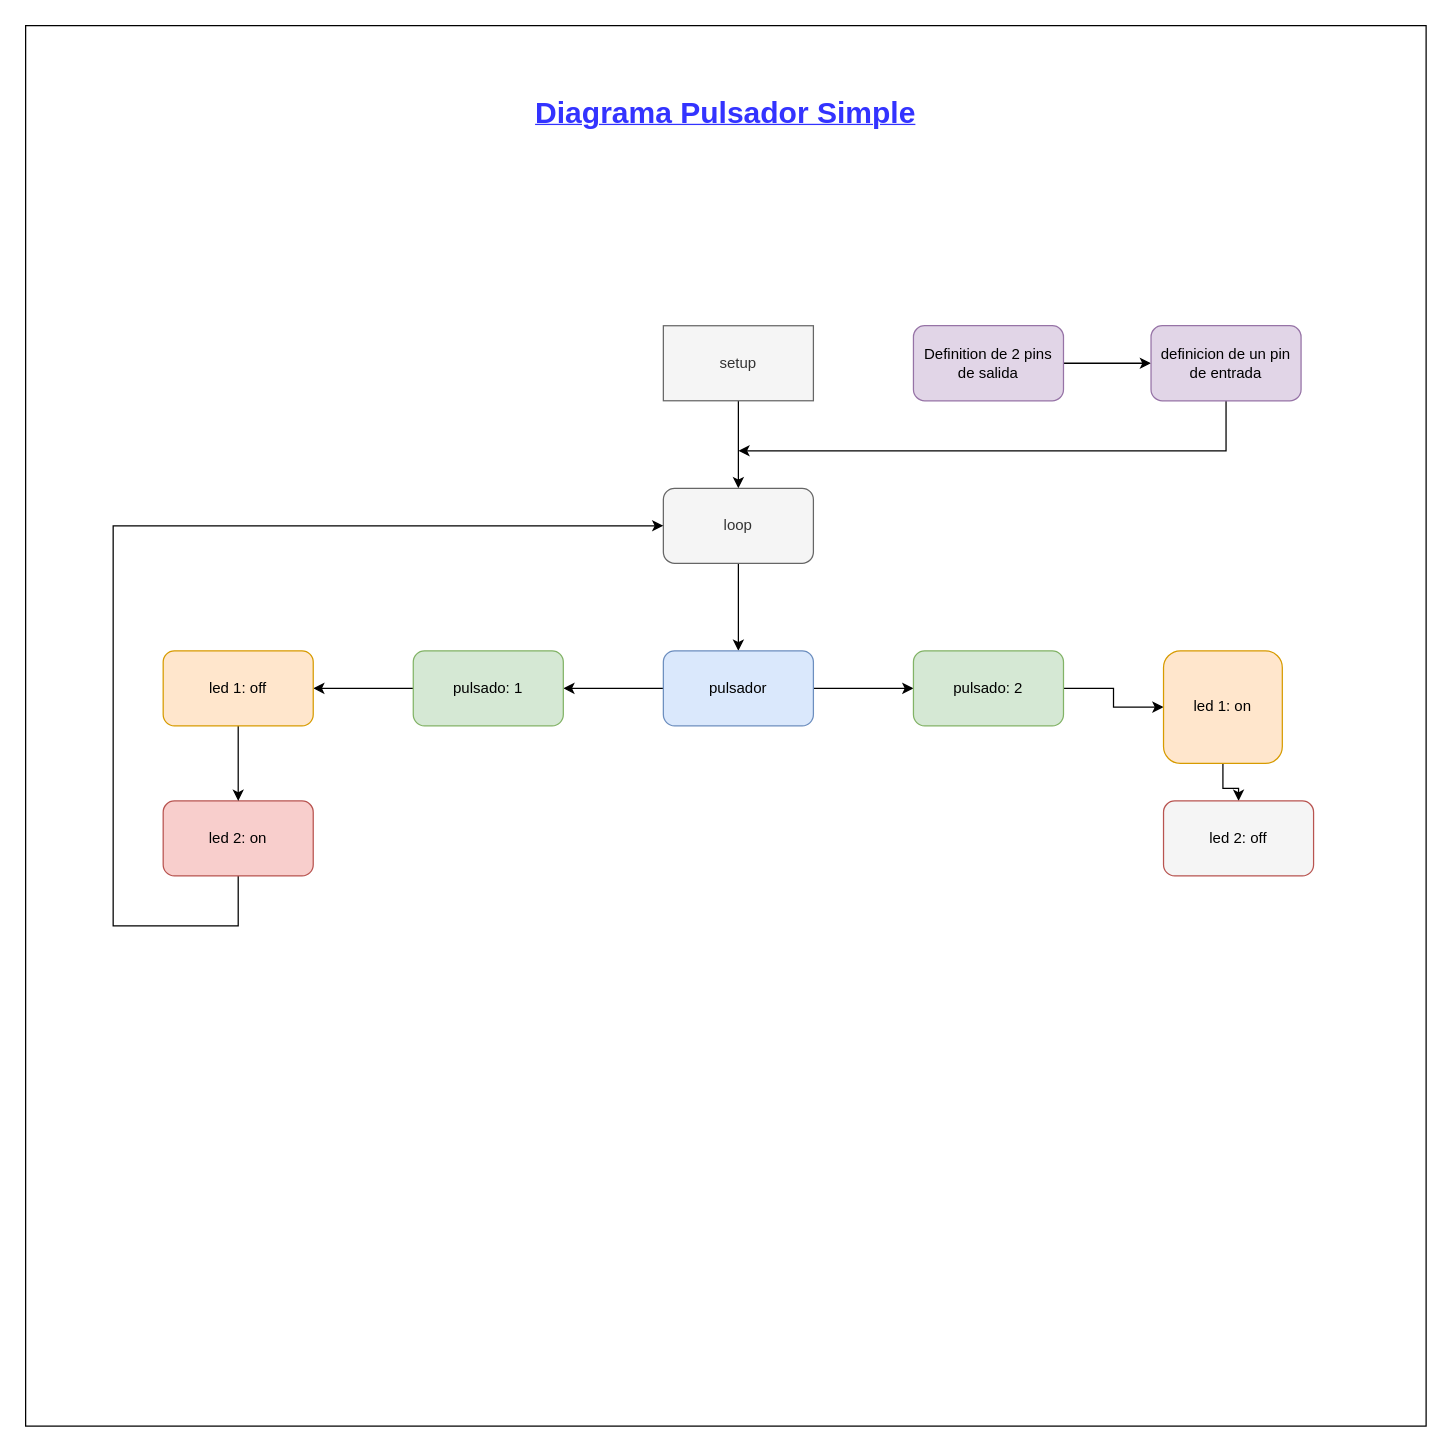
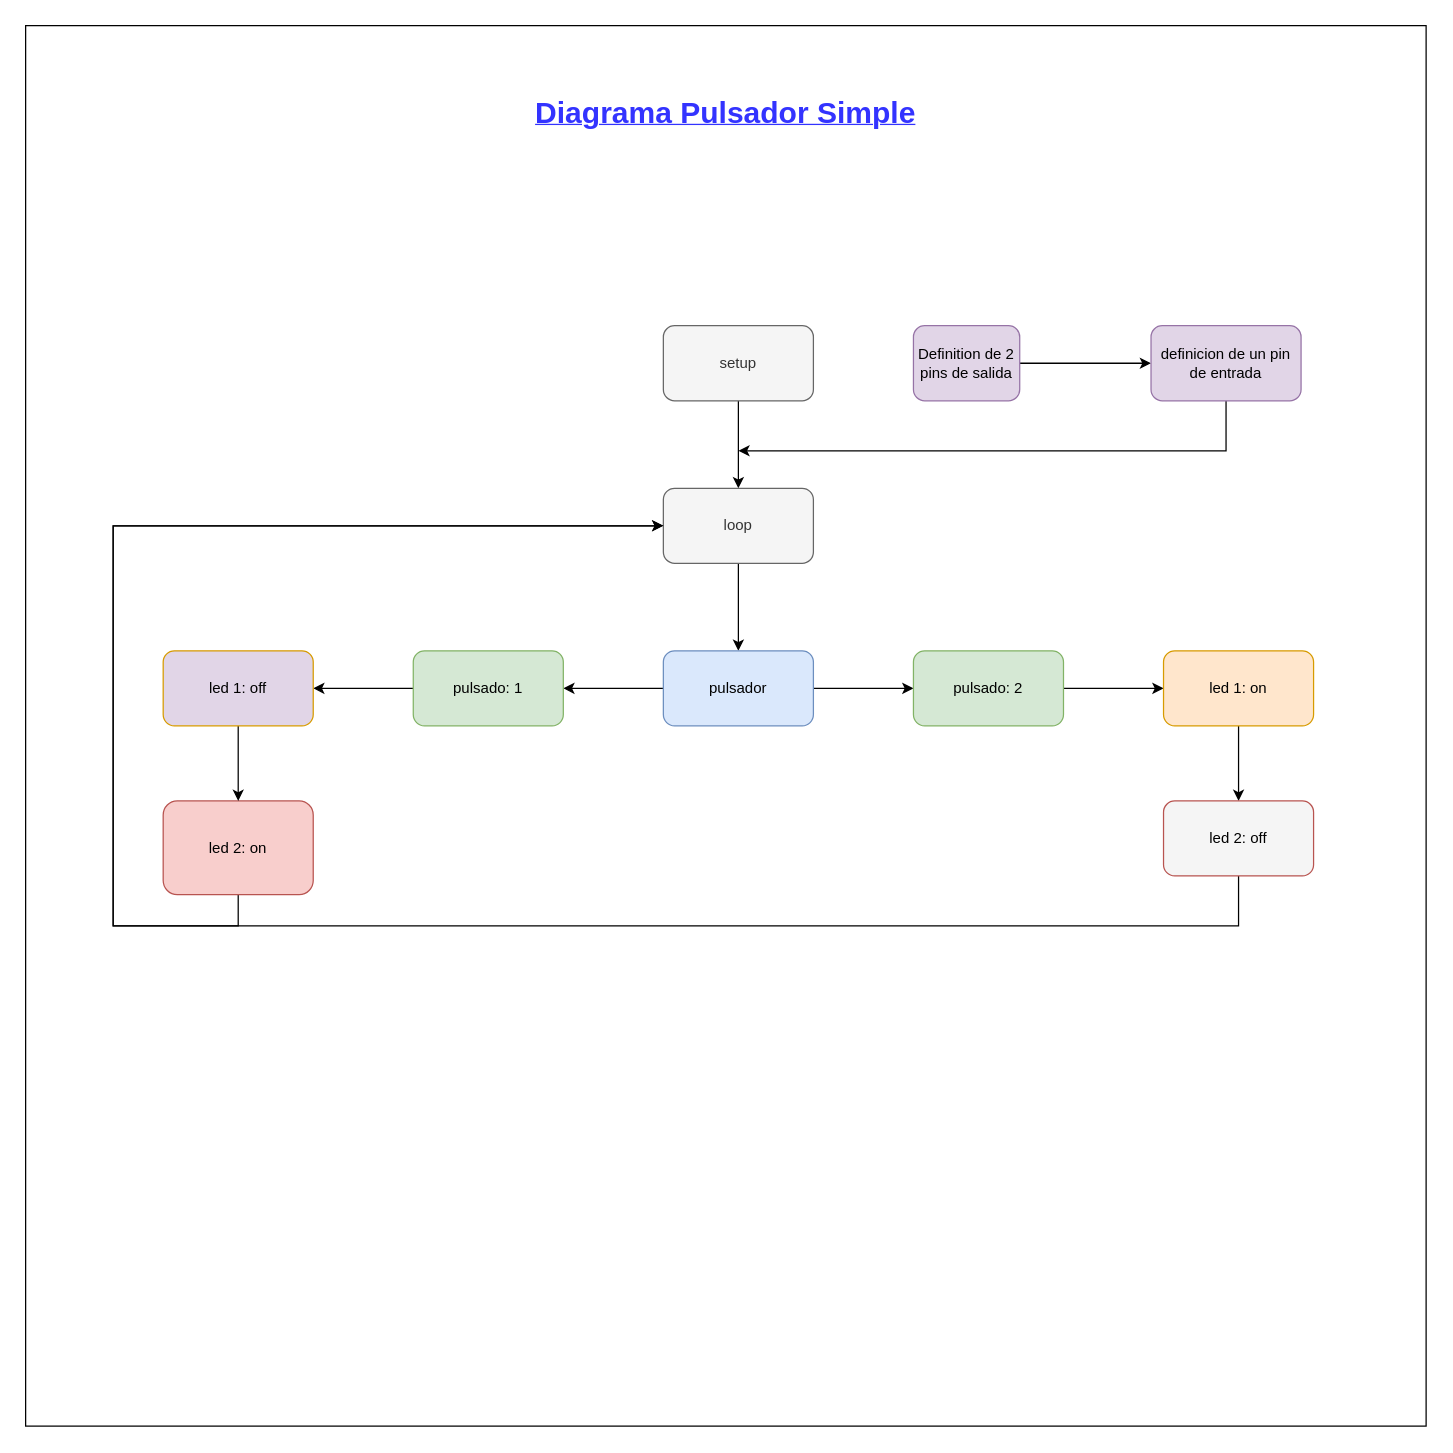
node "setup": shape rectangle -> rounded rectangle
node "Definition de 2 pins de salida": size 150x75 -> 106x75
node "led 1: off": fillcolor #ffe6cc -> #e1d5e7
node "led 1: on": size 119x113 -> 150x75
node "led 2: on": size 150x75 -> 150x94
edge "led 2: off" -> "loop": added
